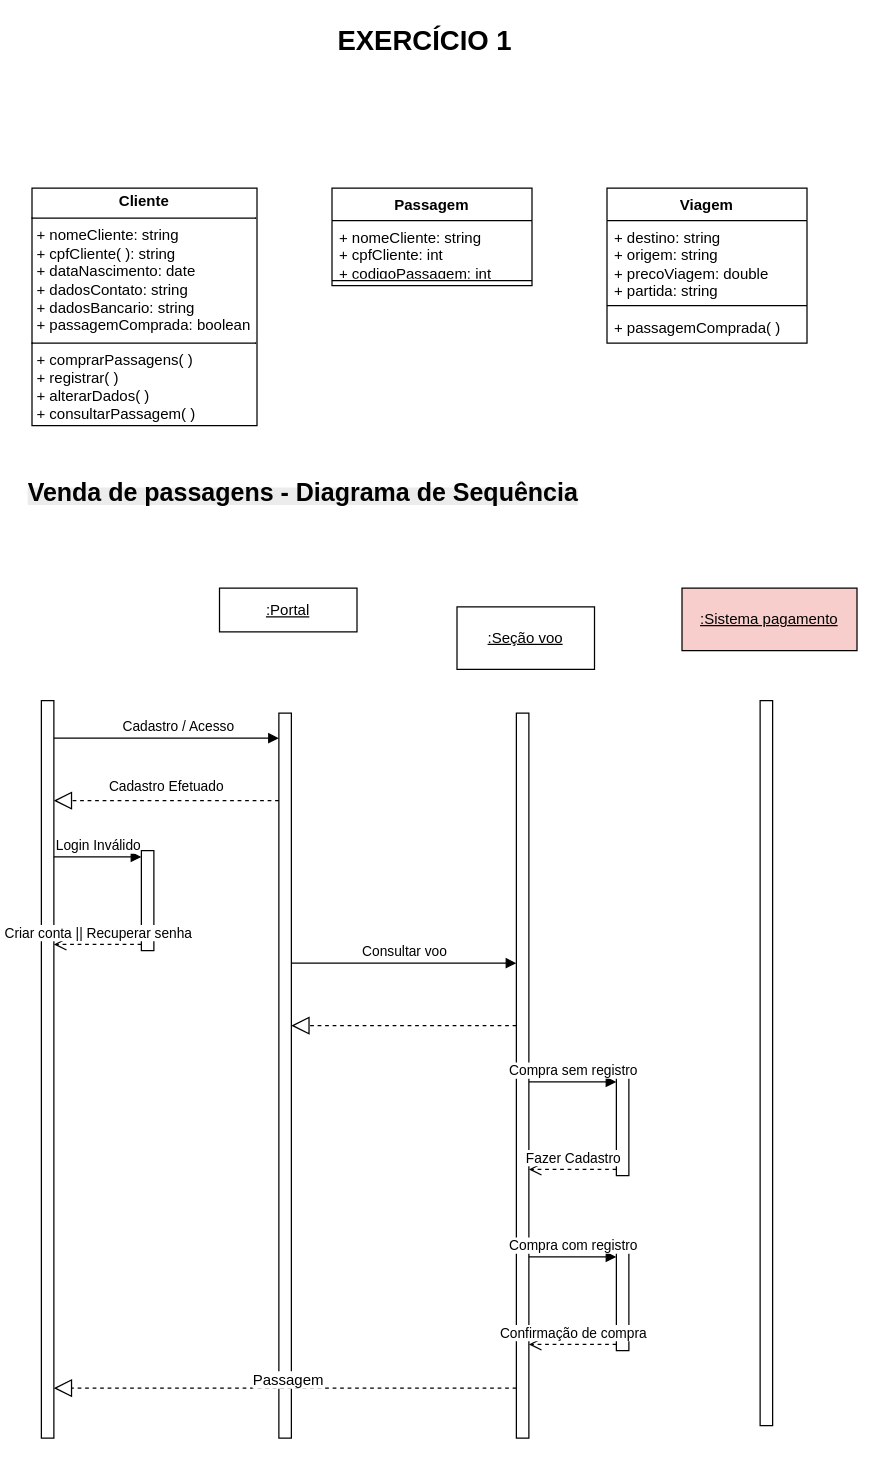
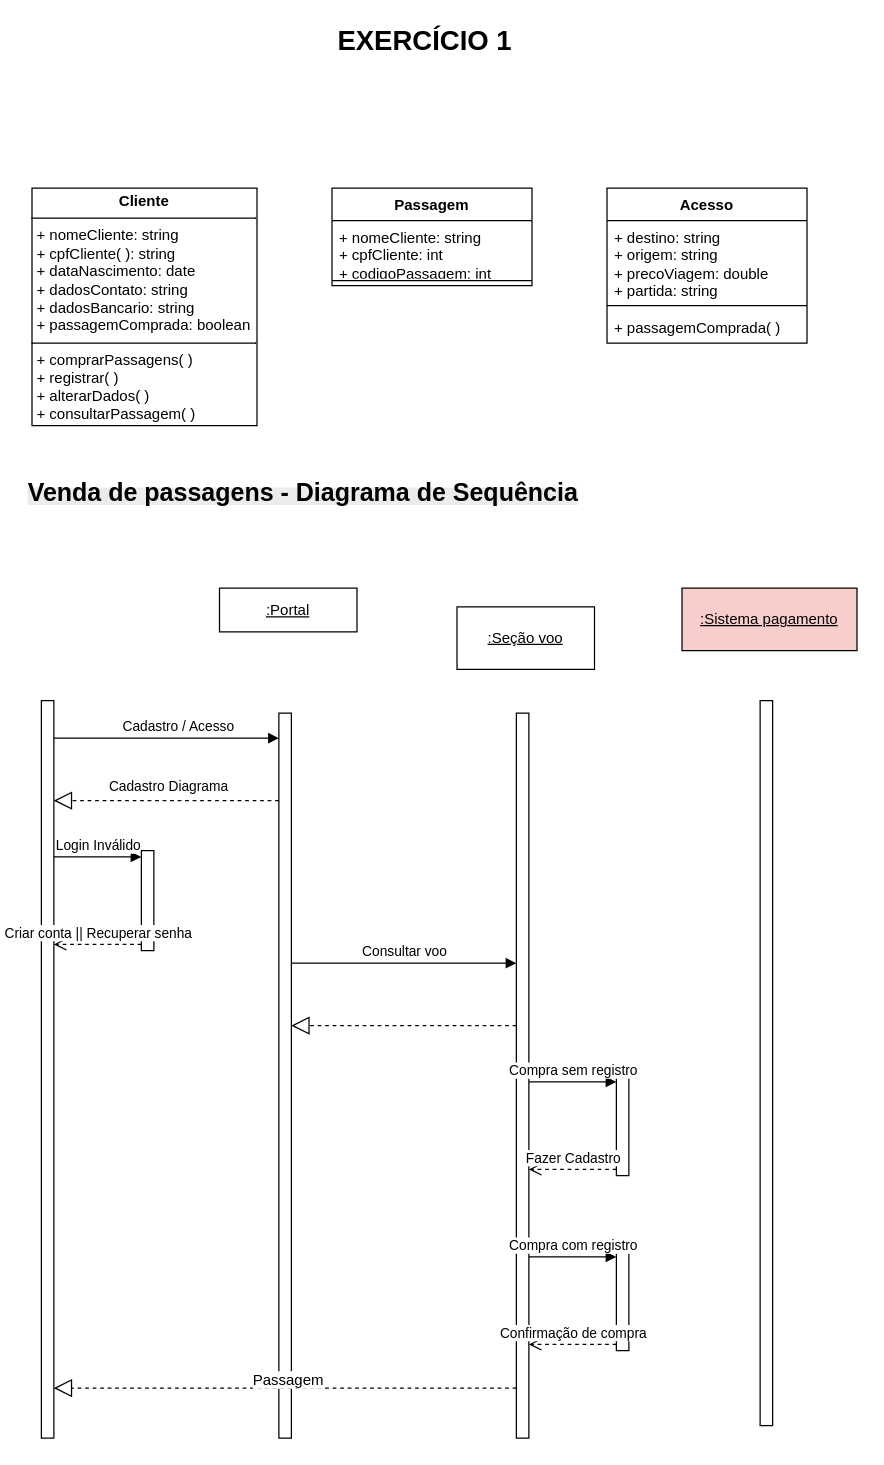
node "Viagem": label "Viagem" -> "Acesso"
node "Cadastro Efetuado": label "Cadastro Efetuado" -> "Cadastro Diagrama"
